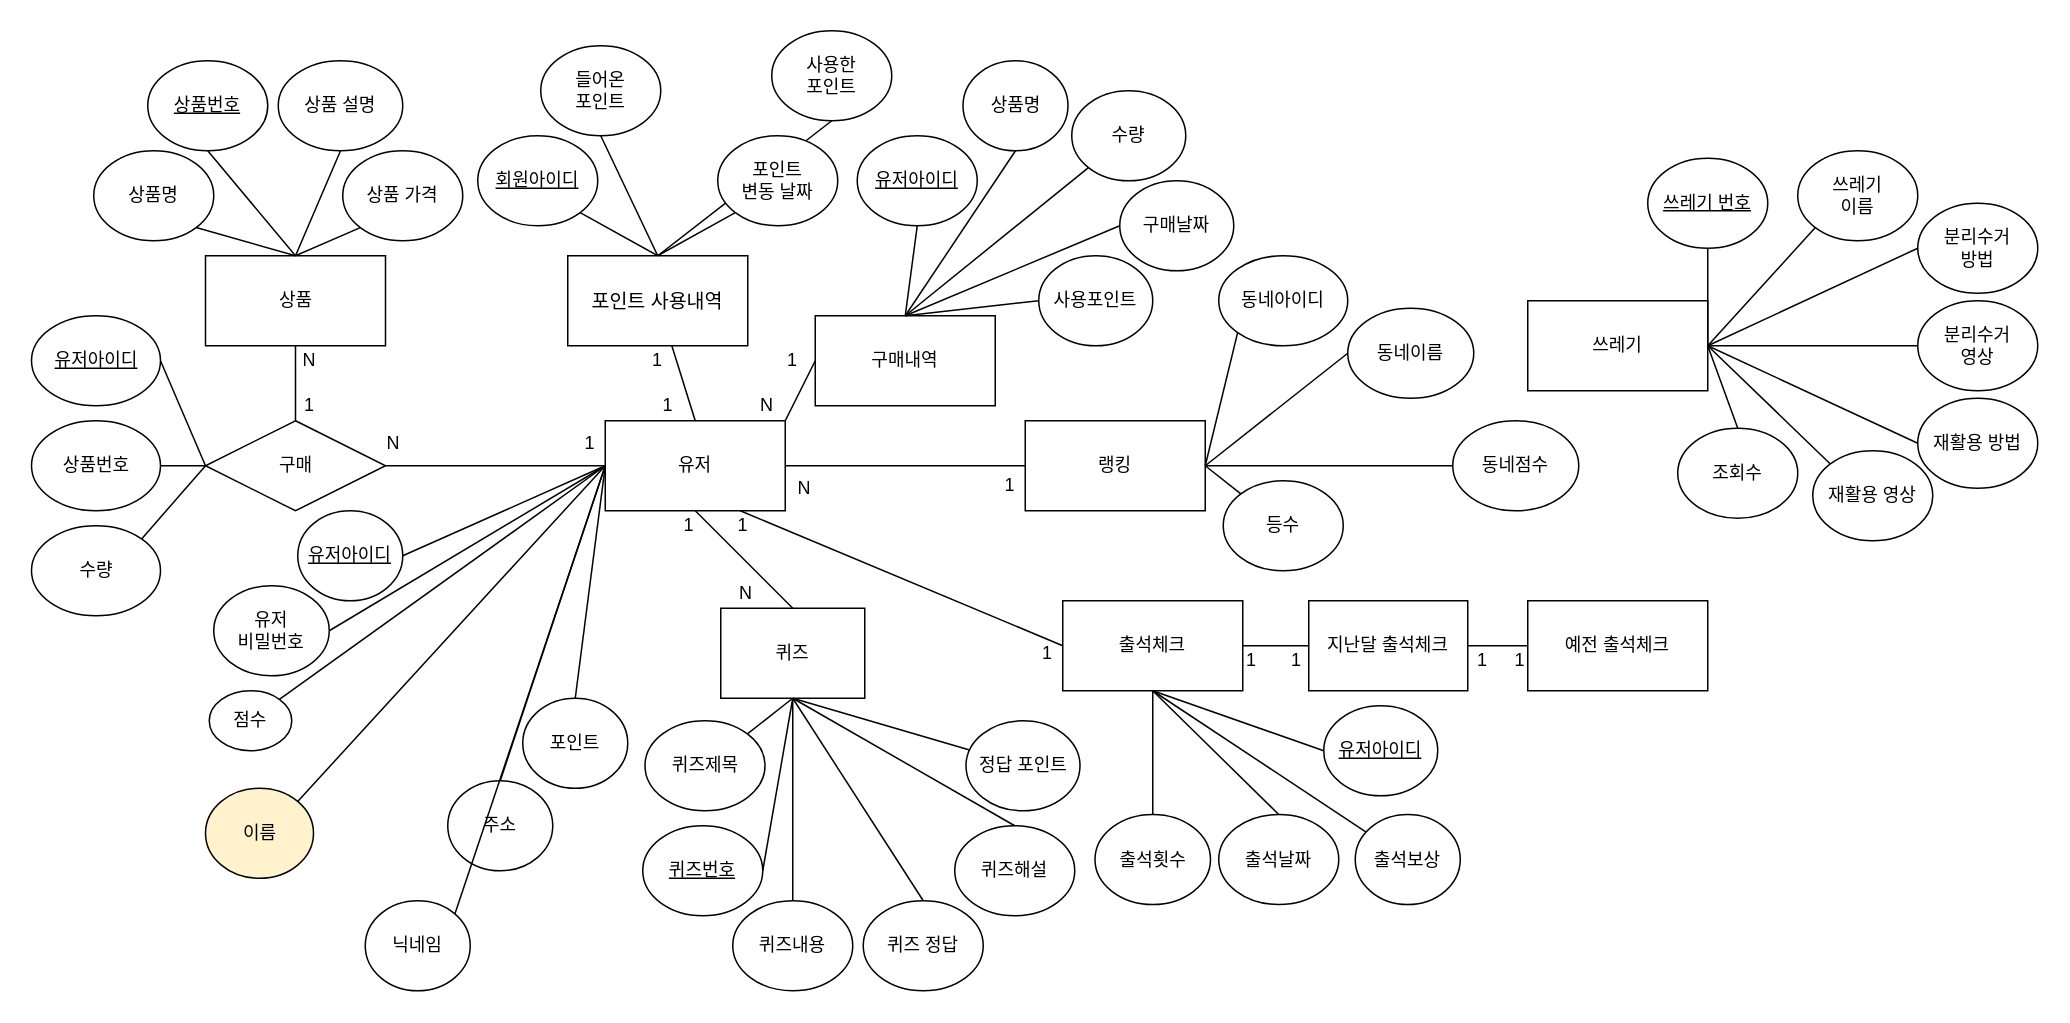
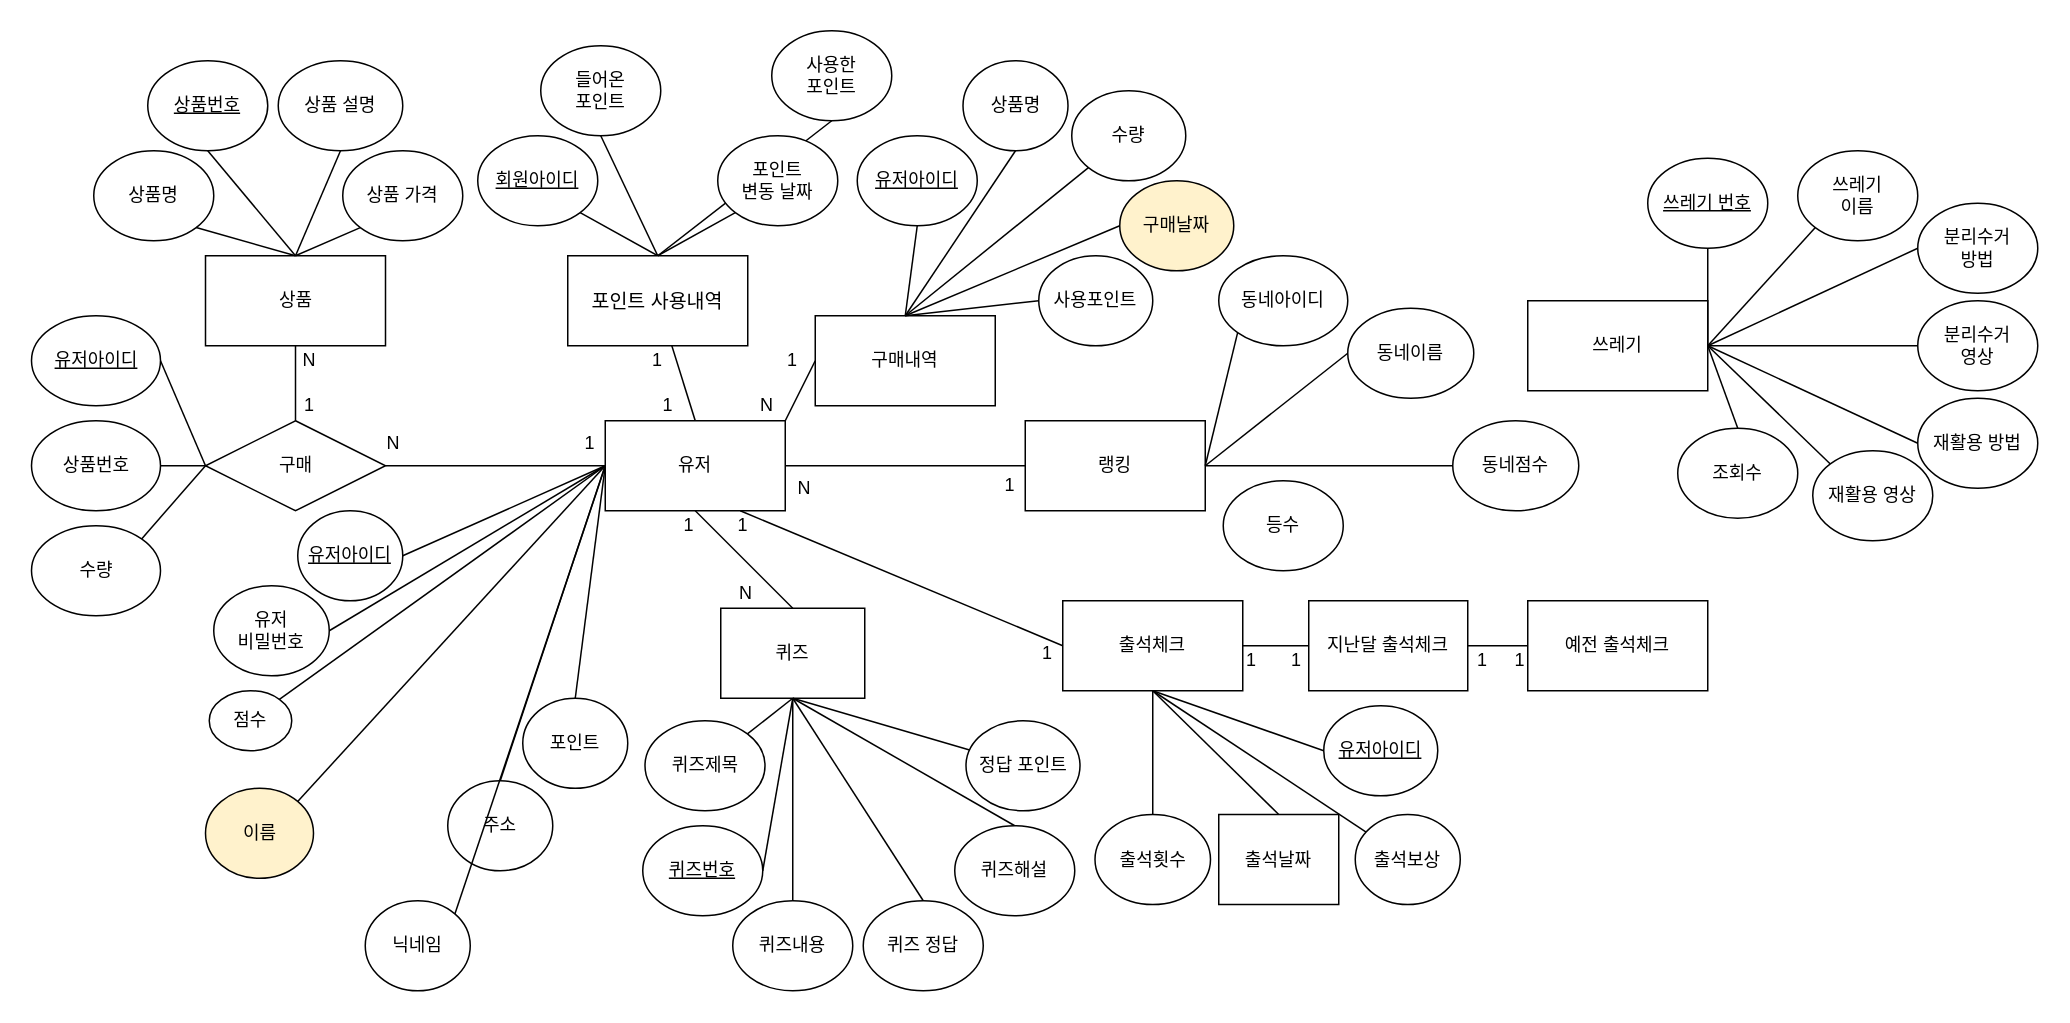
node "구매날짜": fillcolor #ffffff -> #fff2cc
edge "랭킹" -- "등수": removed
node "출석날짜": shape ellipse -> rectangle
